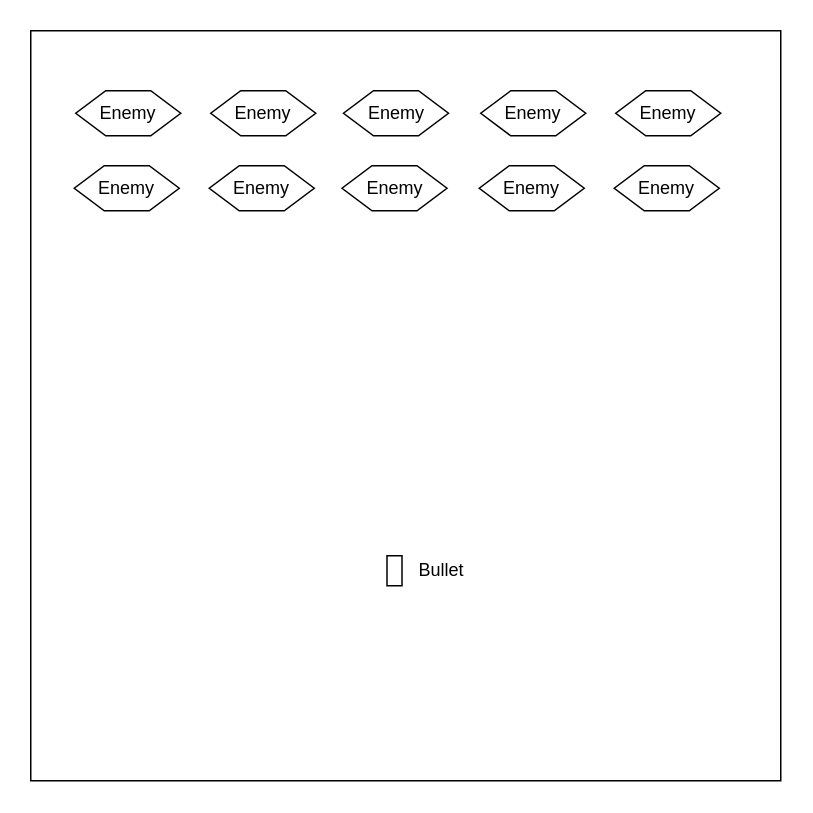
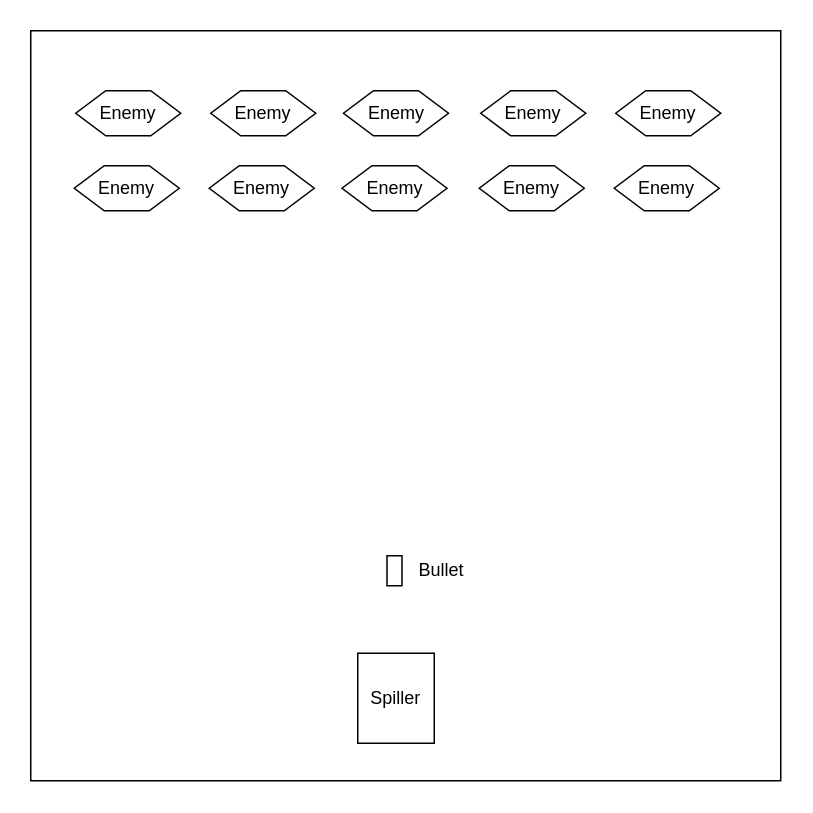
node "Spiller": added
